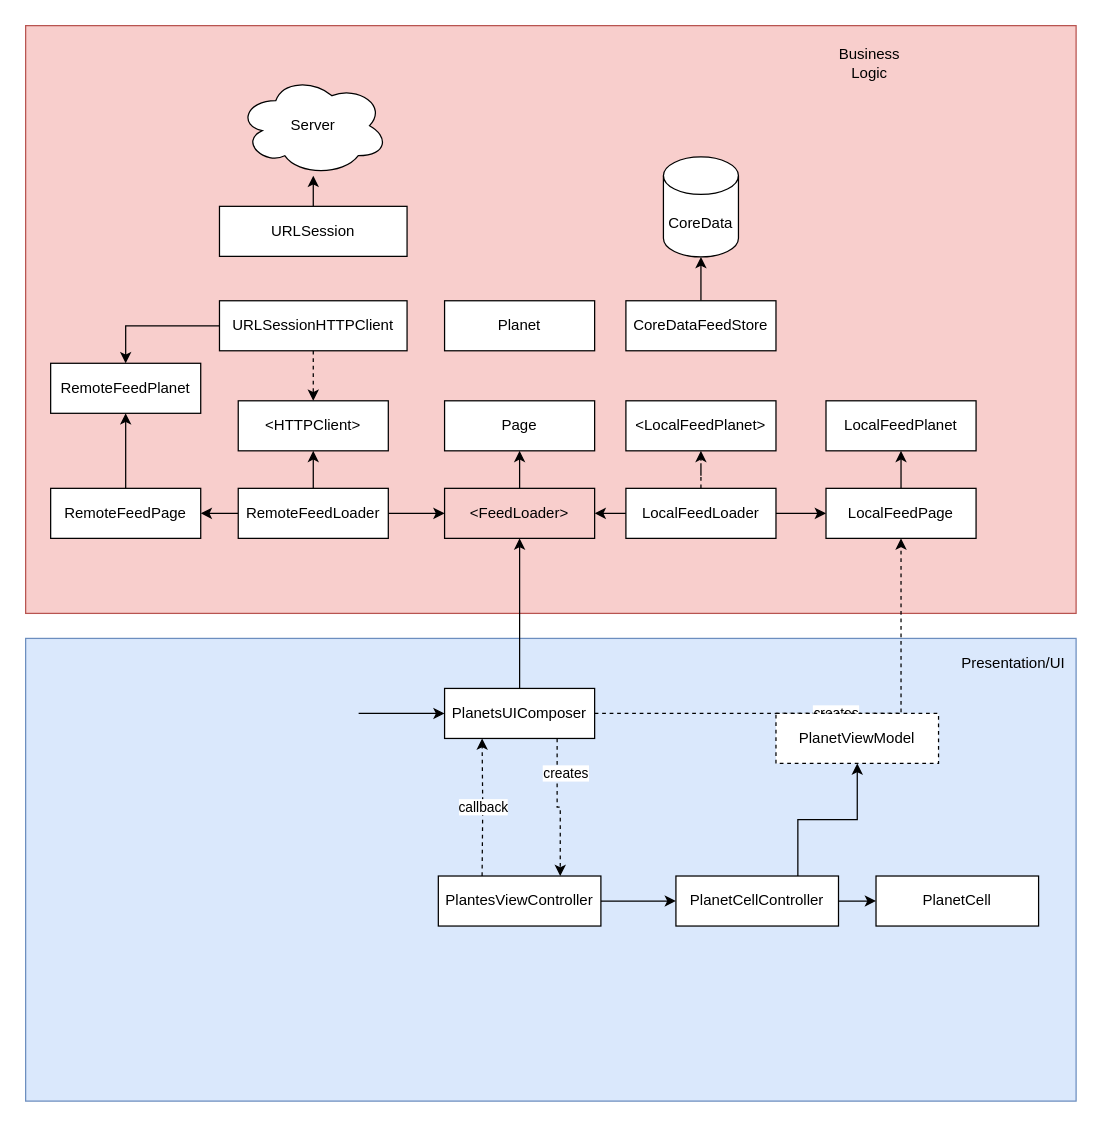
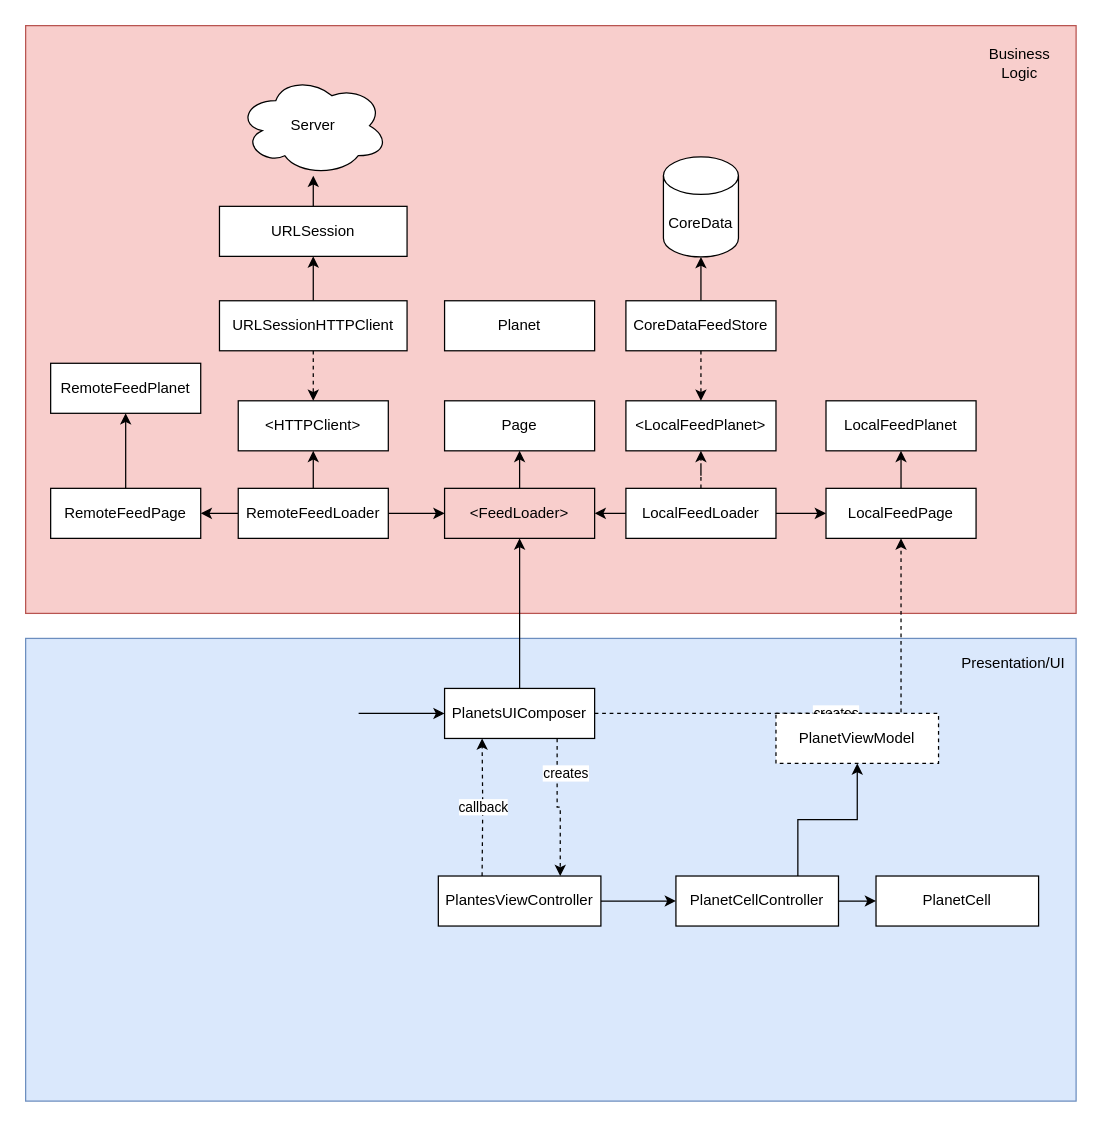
node "Business Logic": moved (869, 63) -> (1019, 63)
edge "URLSessionHTTPClient" -> "RemoteFeedPlanet": now "URLSessionHTTPClient" -> "URLSession"
edge "CoreDataFeedStore" -> "<LocalFeedPlanet>": added
